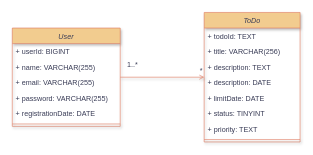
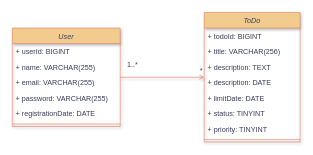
node "+ todoId: TEXT": label "+ todoId: TEXT" -> "+ todoId: BIGINT"
node "+ priority: TEXT": label "+ priority: TEXT" -> "+ priority: TINYINT"
